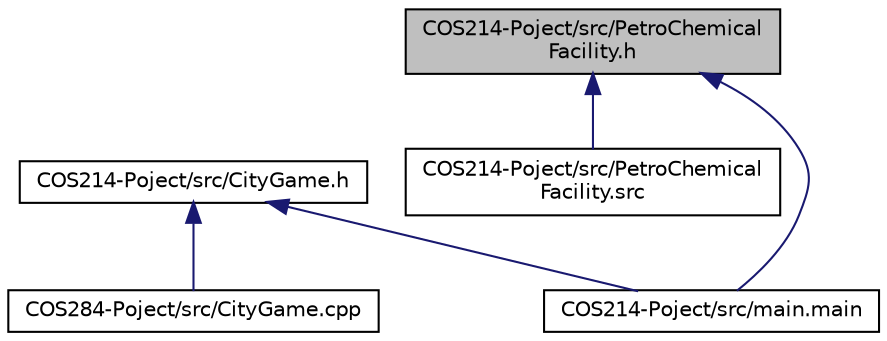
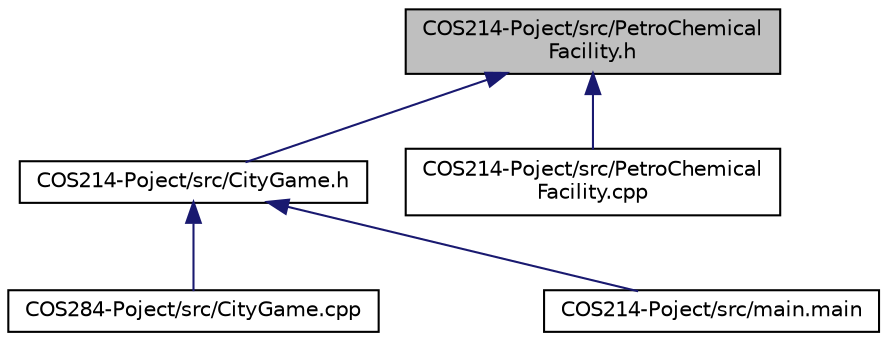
edge "COS214-Poject/src/main.main" -> "COS214-Poject/src/PetroChemical Facility.h": now "COS214-Poject/src/CityGame.h" -> "COS214-Poject/src/PetroChemical Facility.h"
node "COS214-Poject/src/PetroChemical Facility.src": label "COS214-Poject/src/PetroChemical Facility.src" -> "COS214-Poject/src/PetroChemical Facility.cpp"
